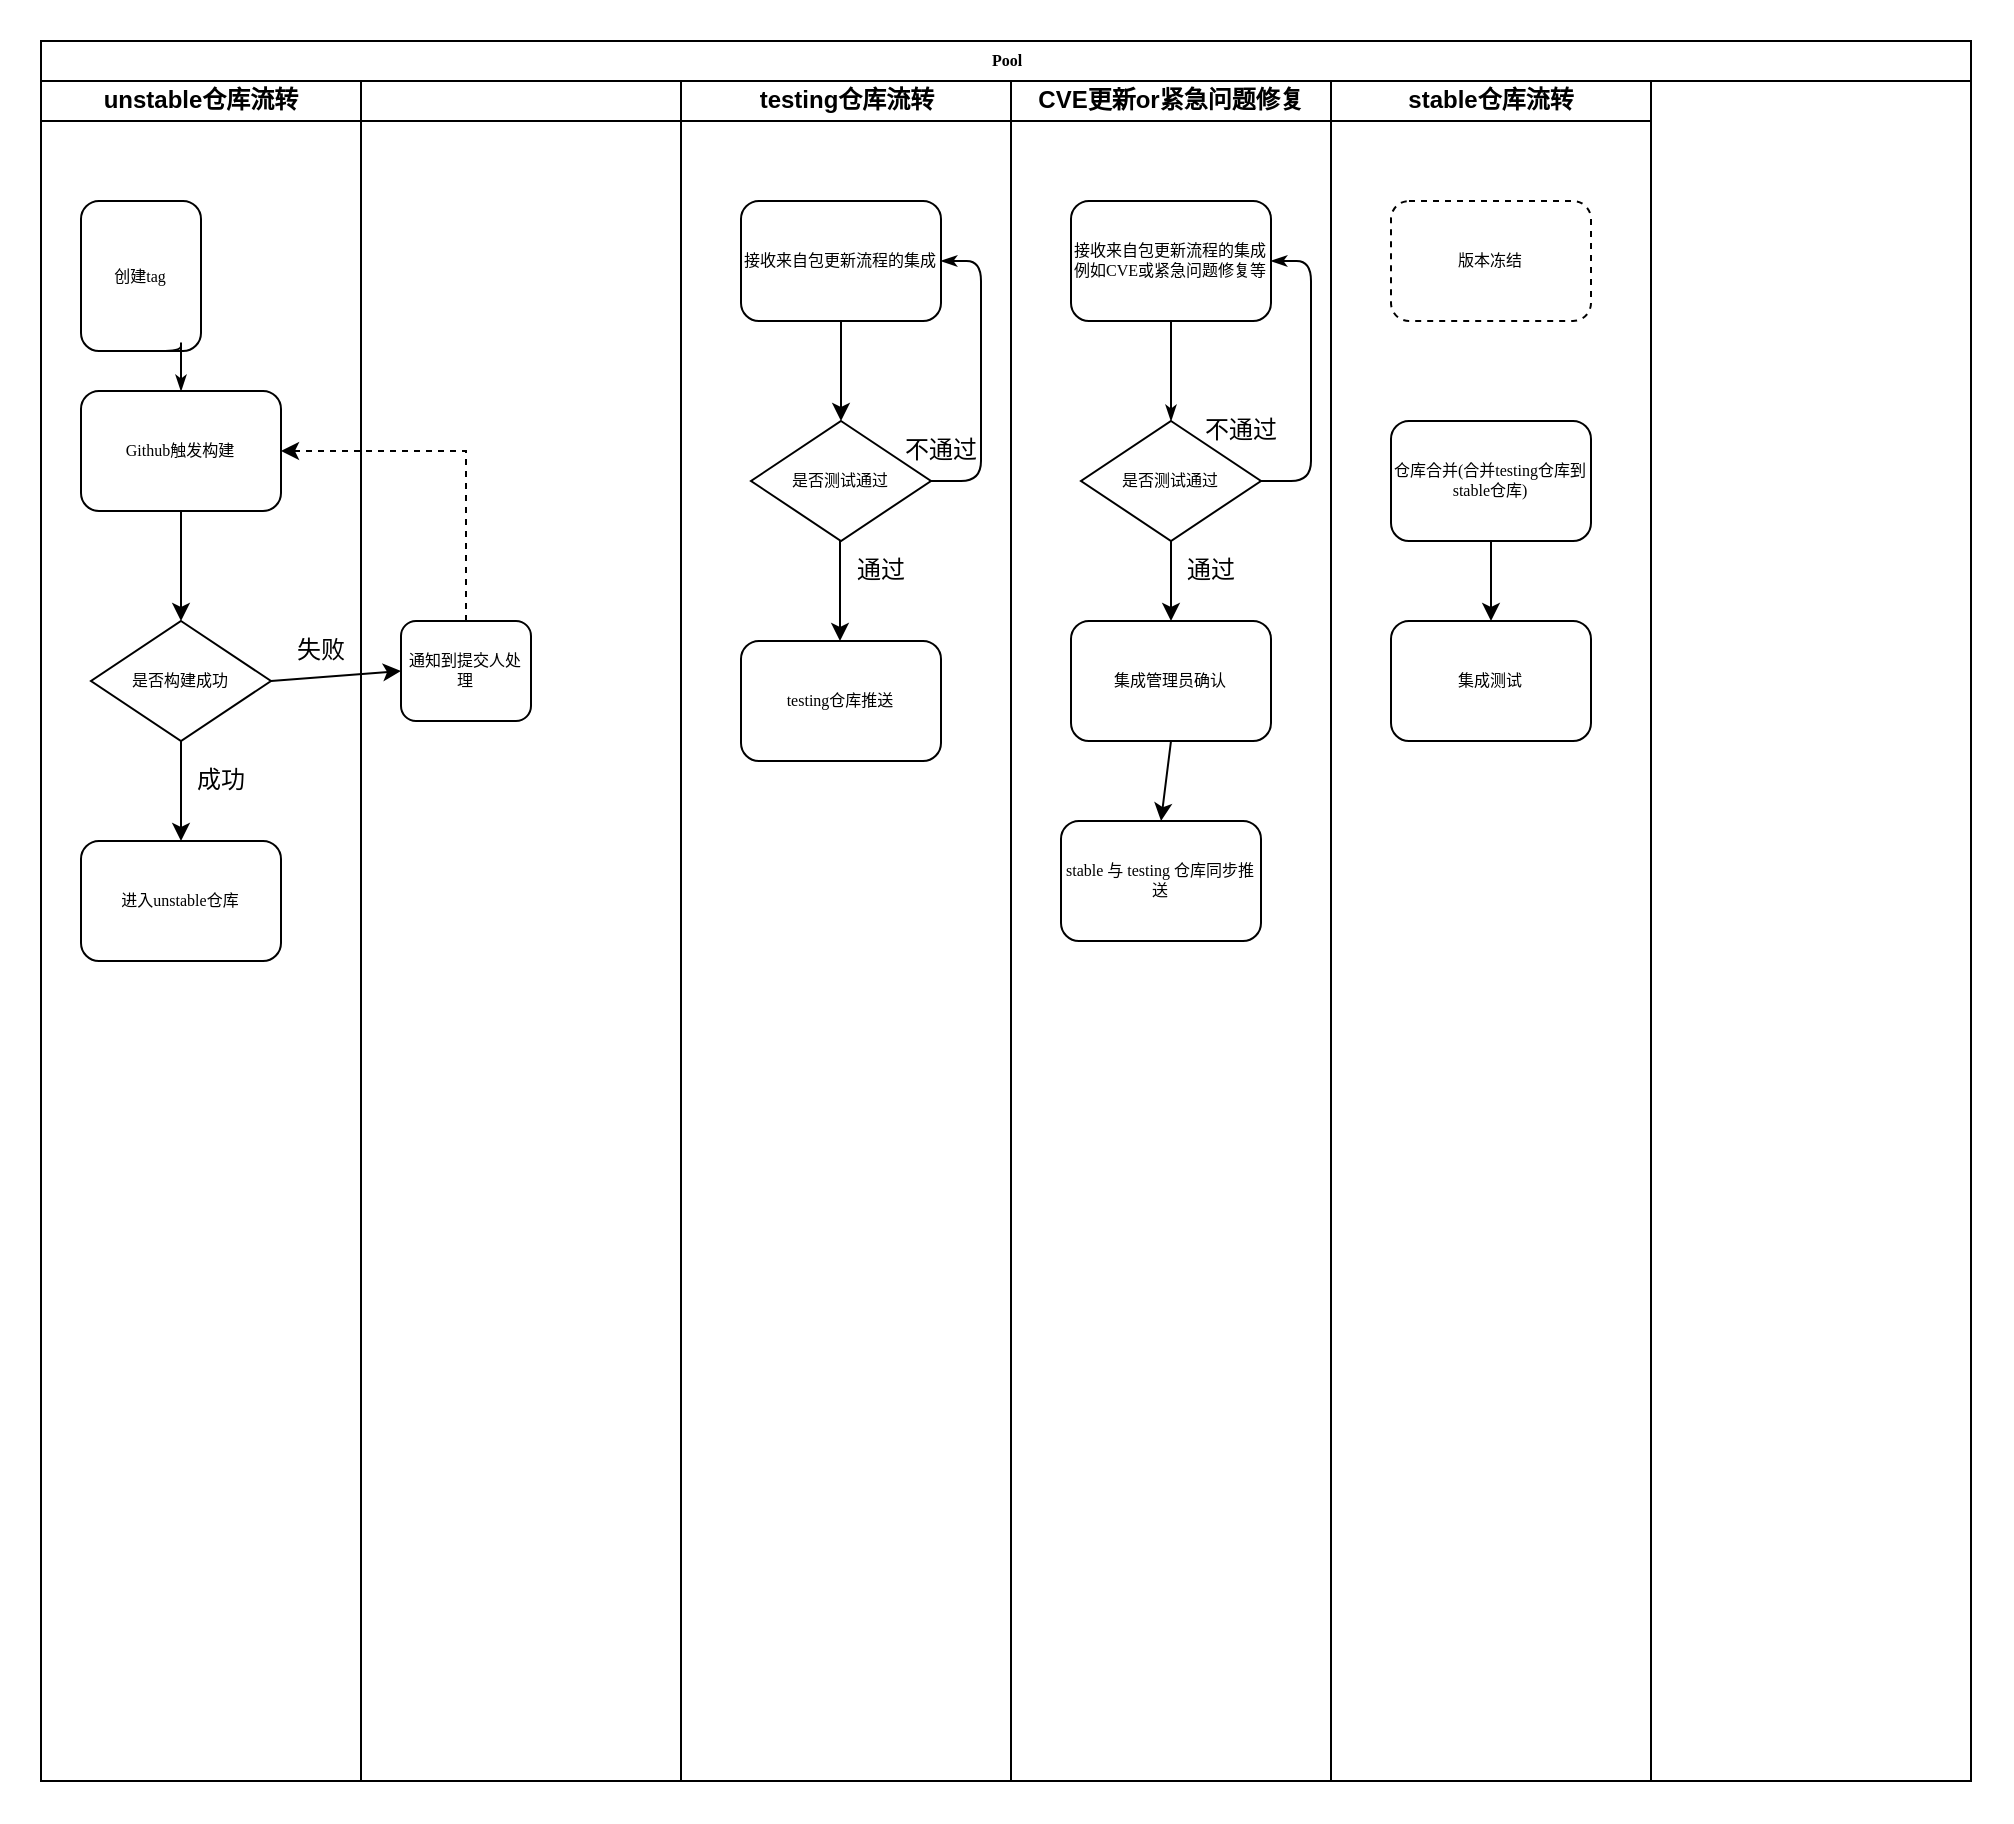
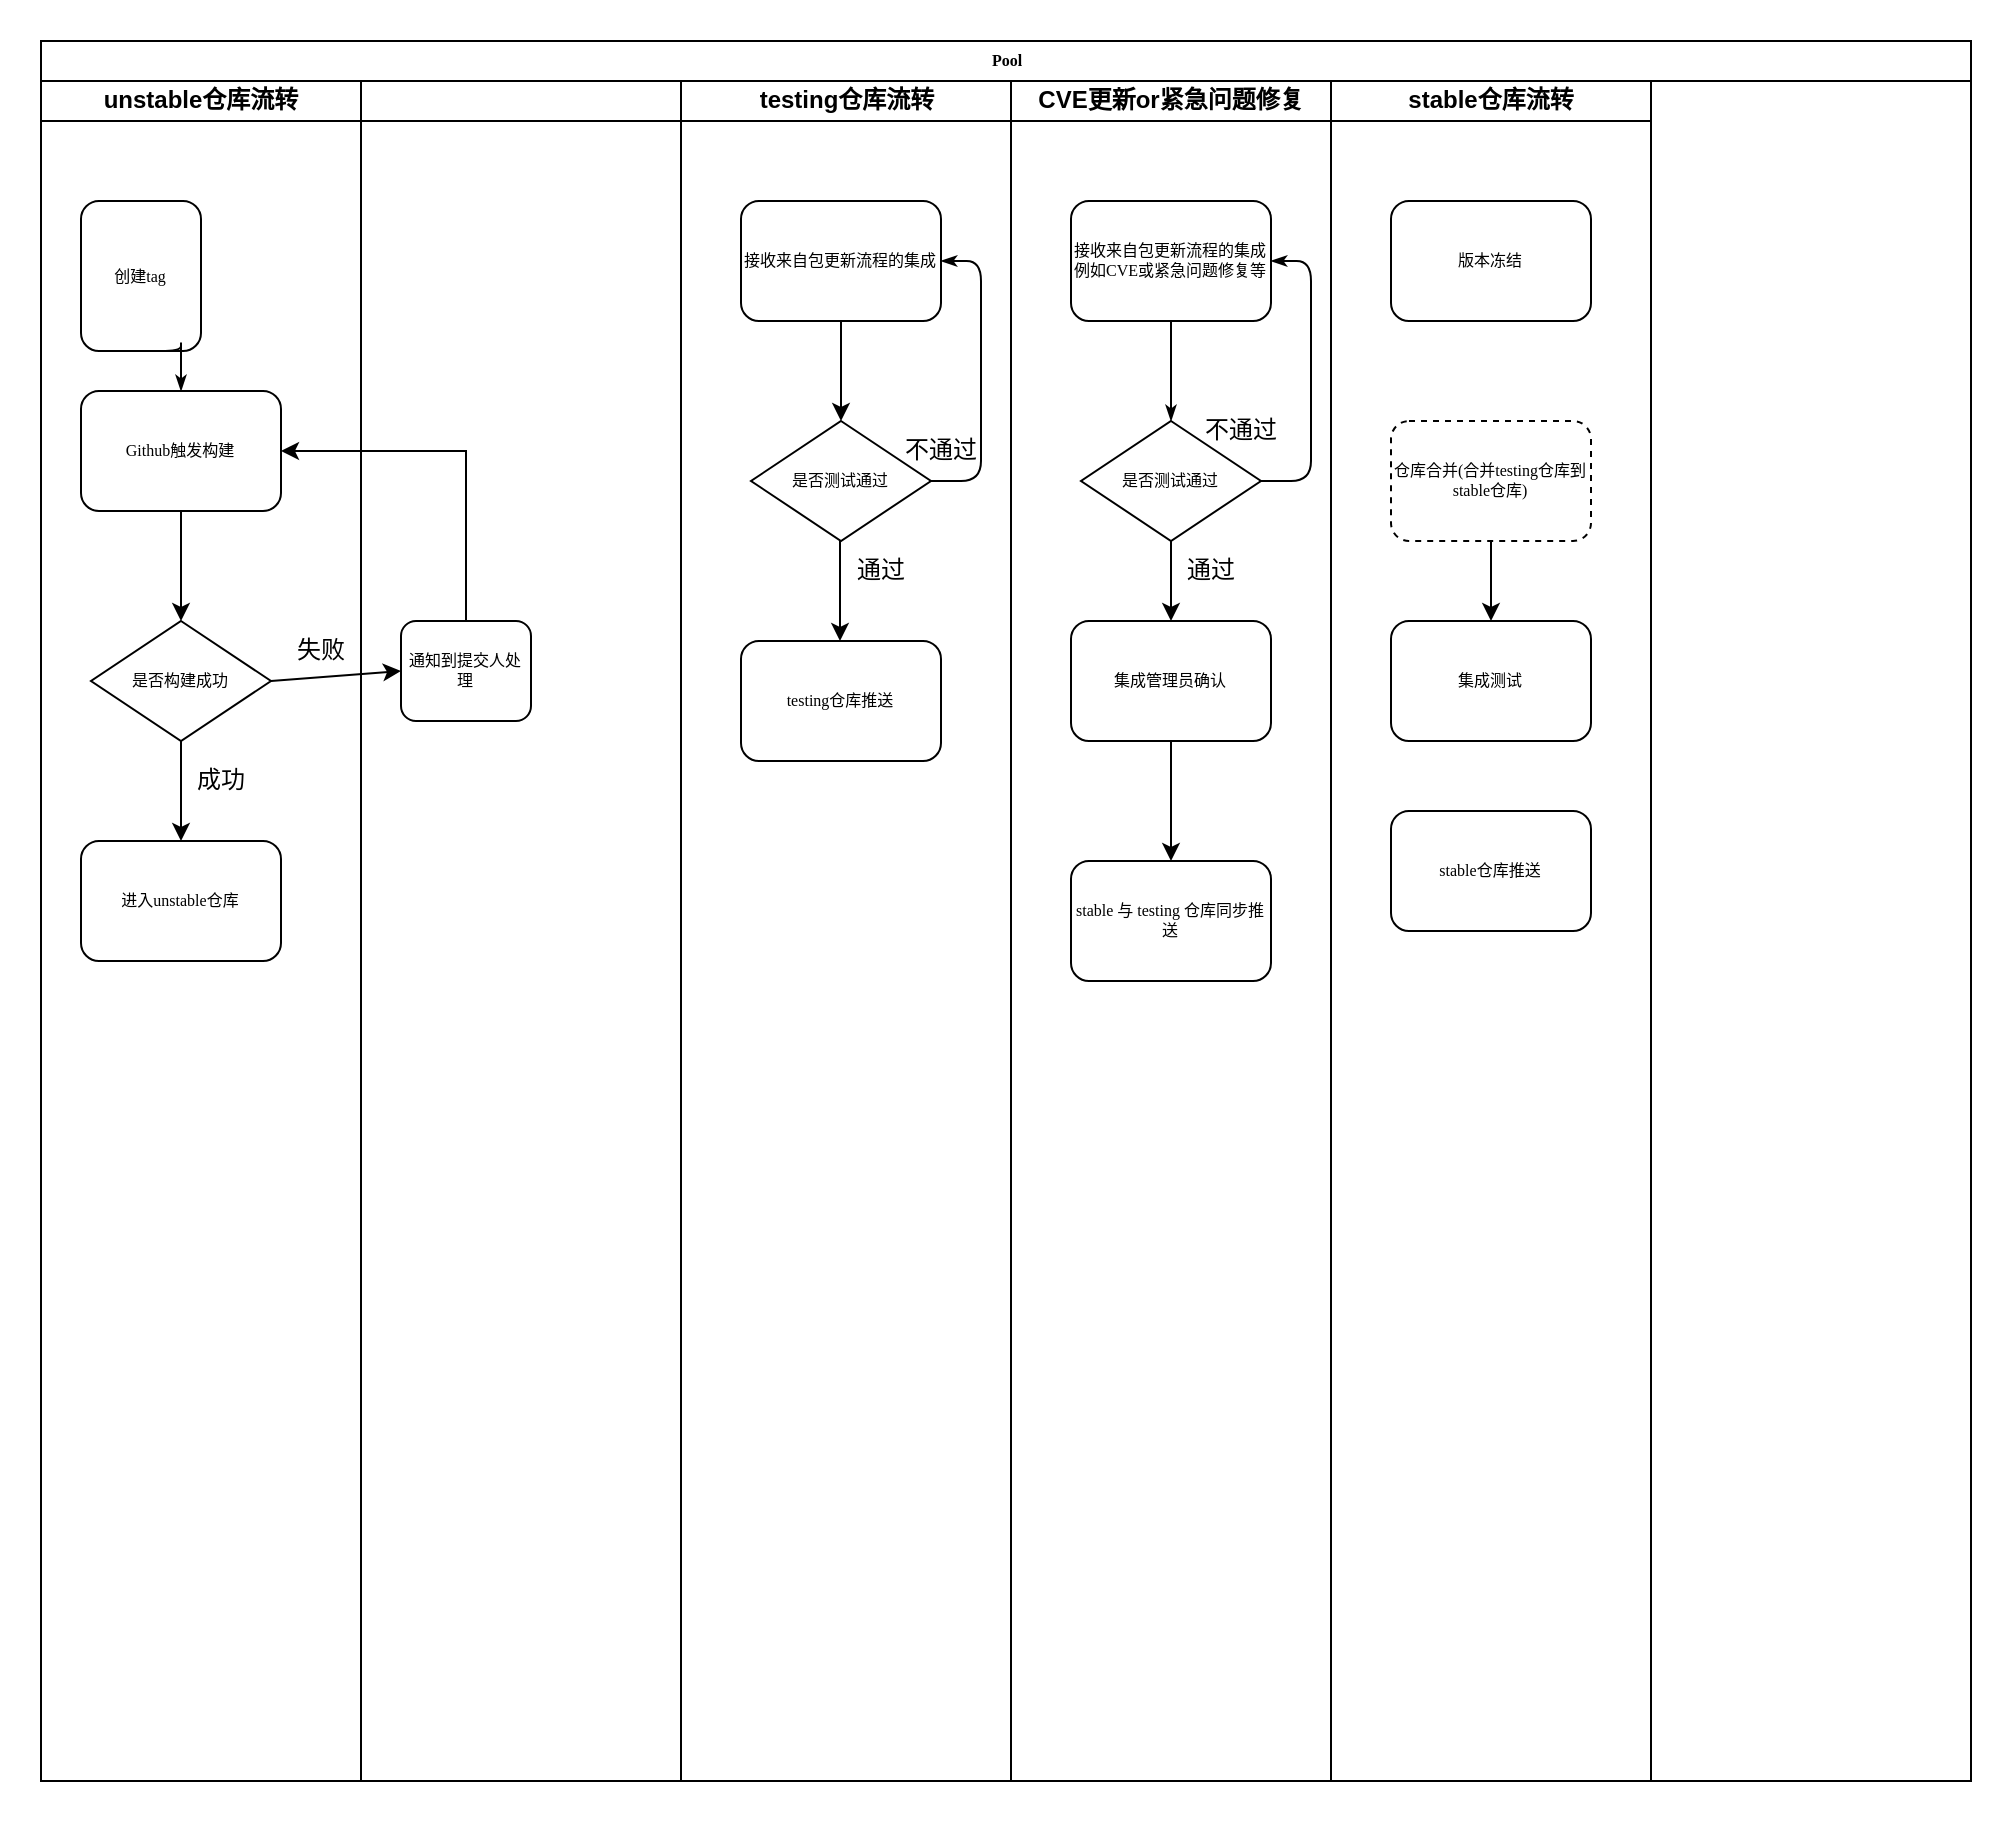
node "版本冻结": style dashed -> solid
node "仓库合并(合并testing仓库到stable仓库)": style solid -> dashed
edge "通知到提交人处理" -> "Github触发构建": style dashed -> solid
node "stable仓库推送": added
node "stable 与 testing 仓库同步推送": moved (1161, 881) -> (1171, 921)
